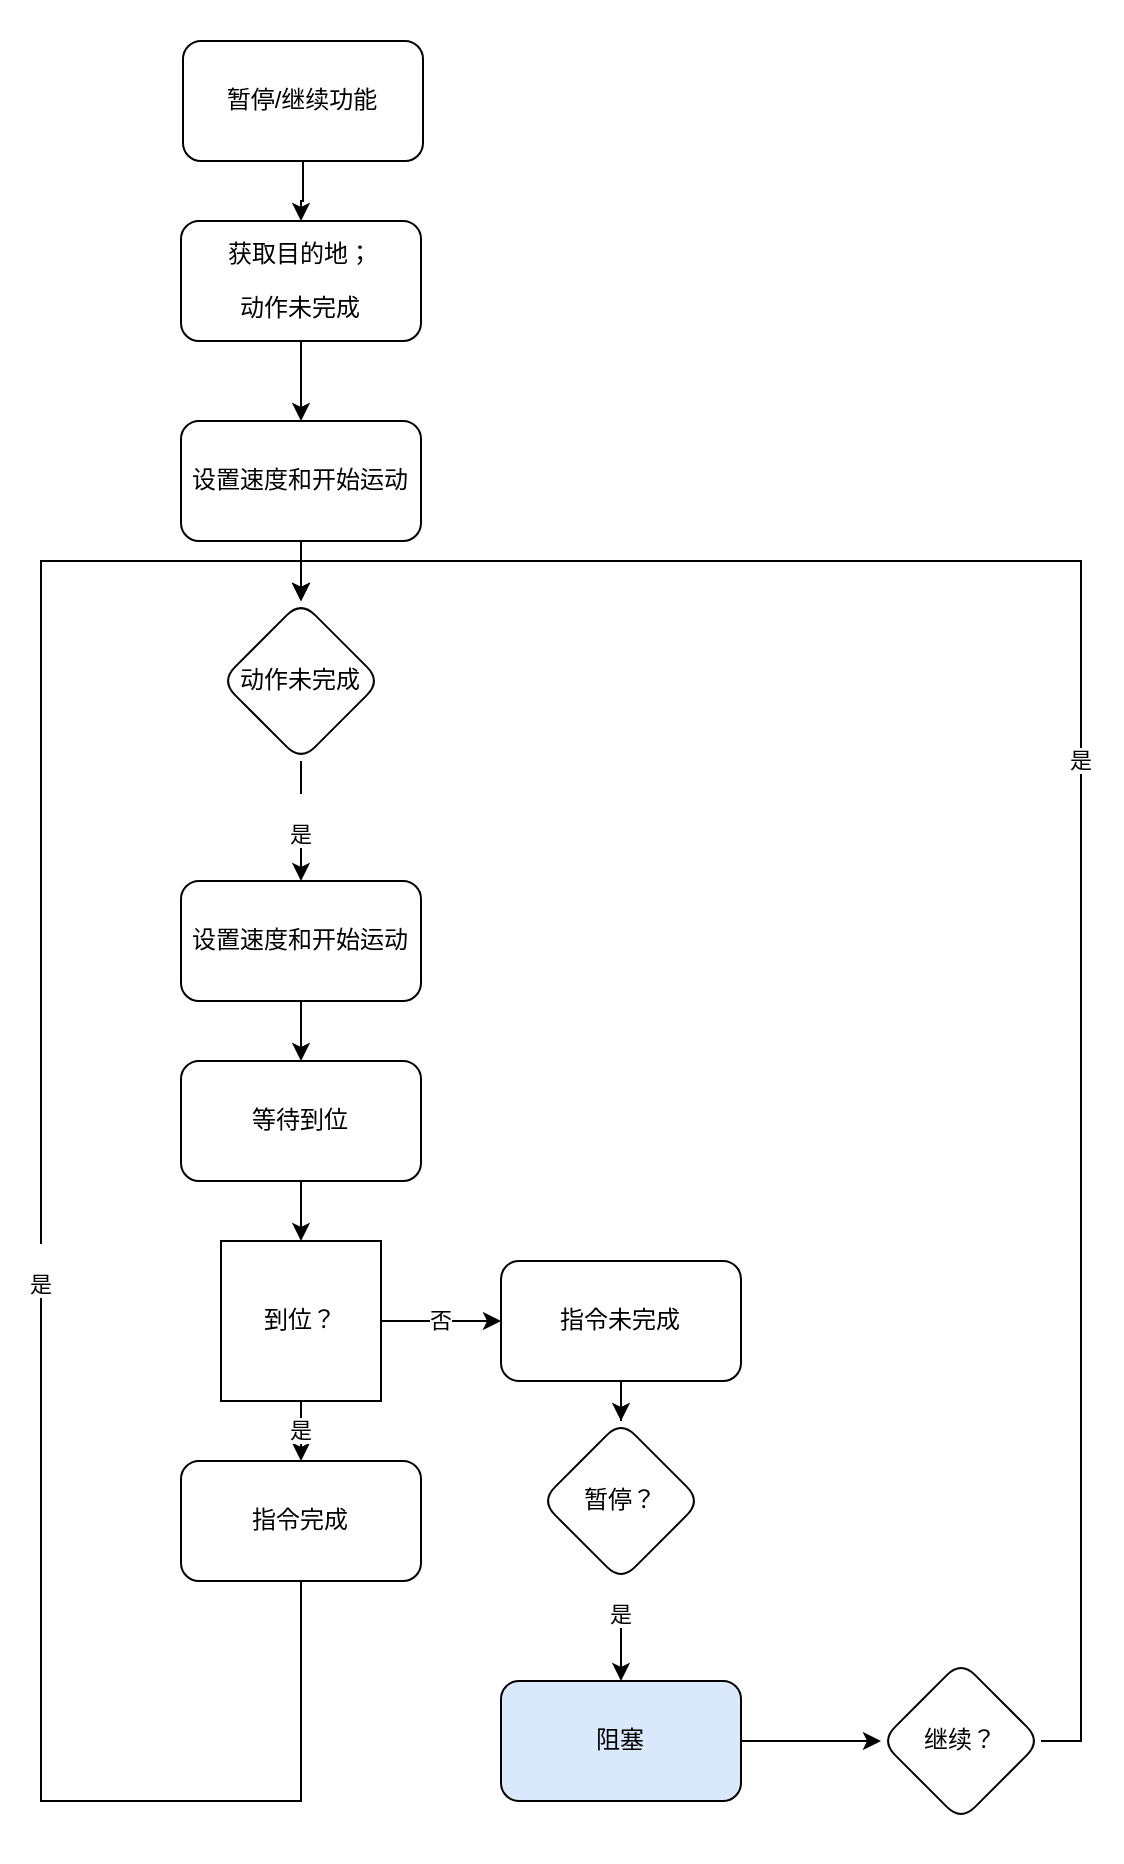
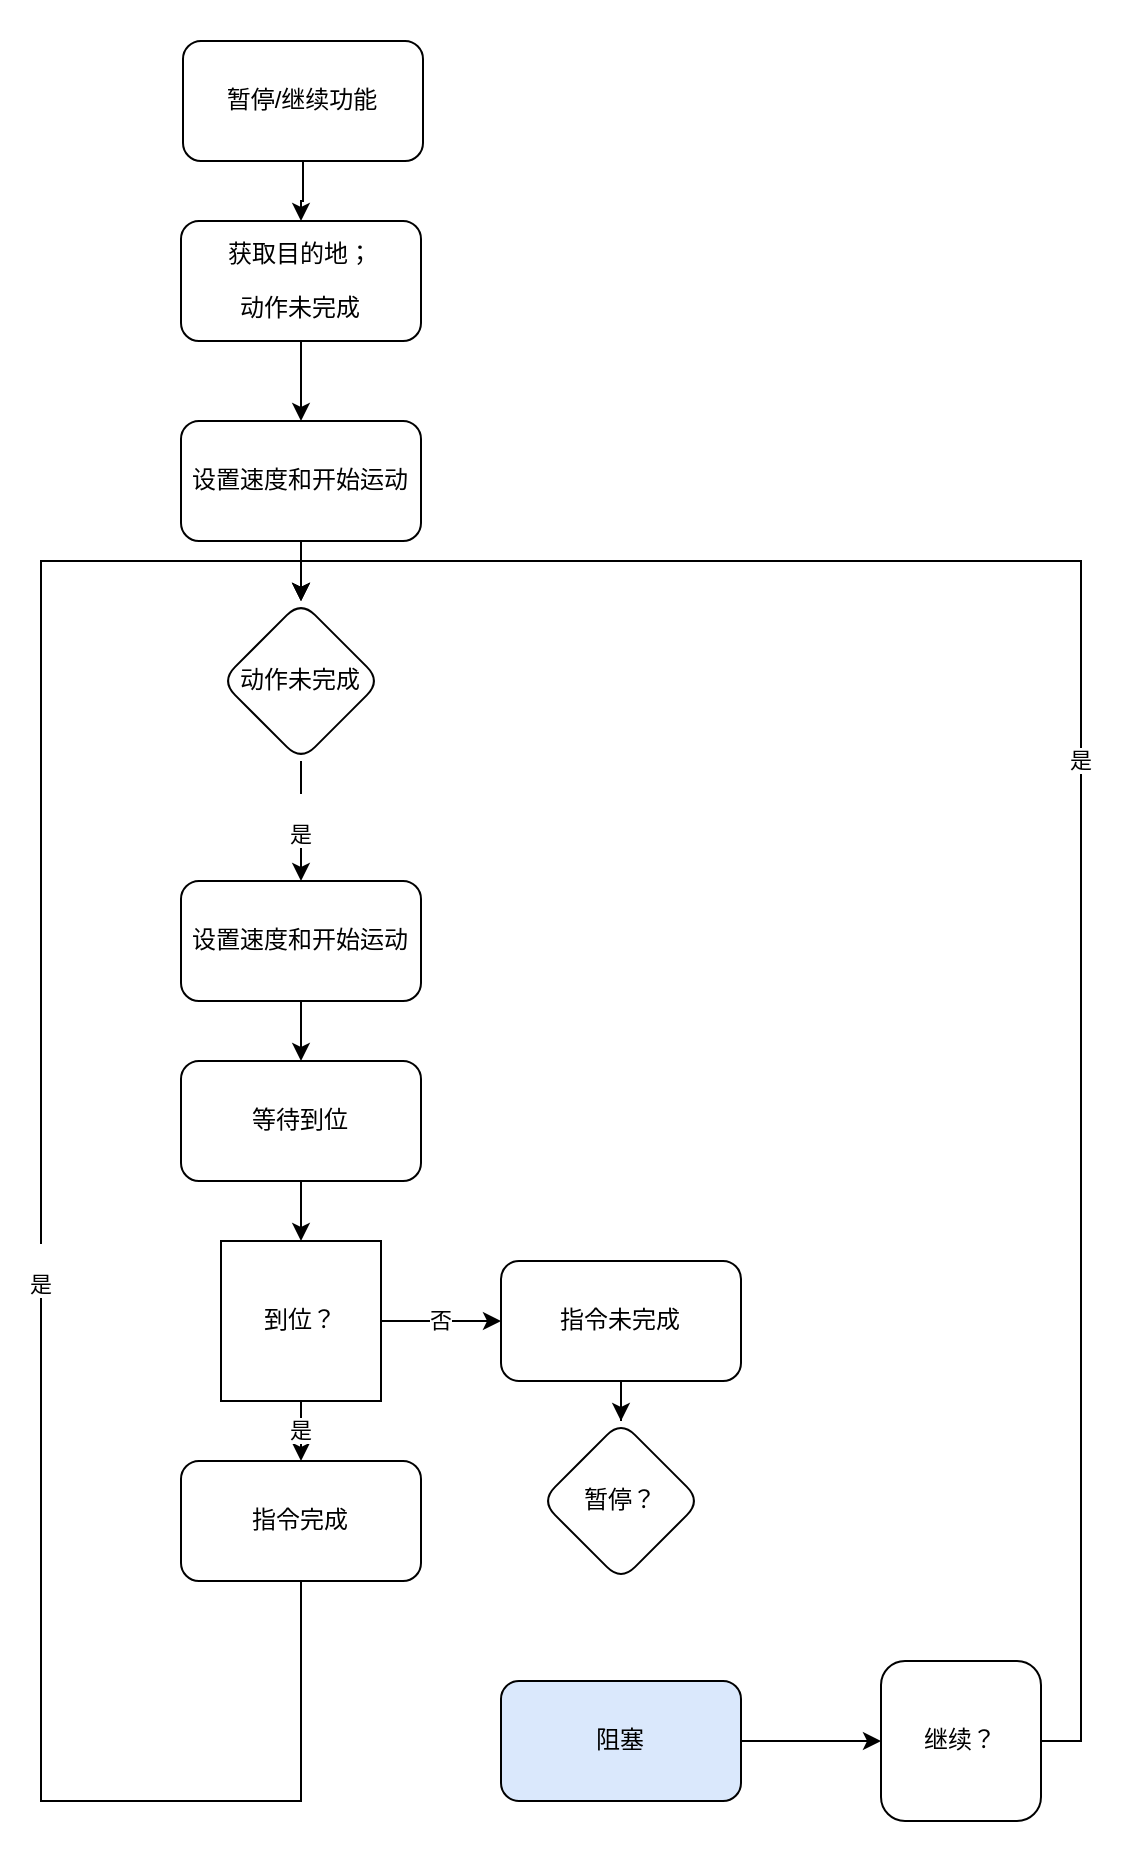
edge "暂停？" -> "阻塞": removed, label "是"
node "继续？": shape diamond -> rounded rectangle
